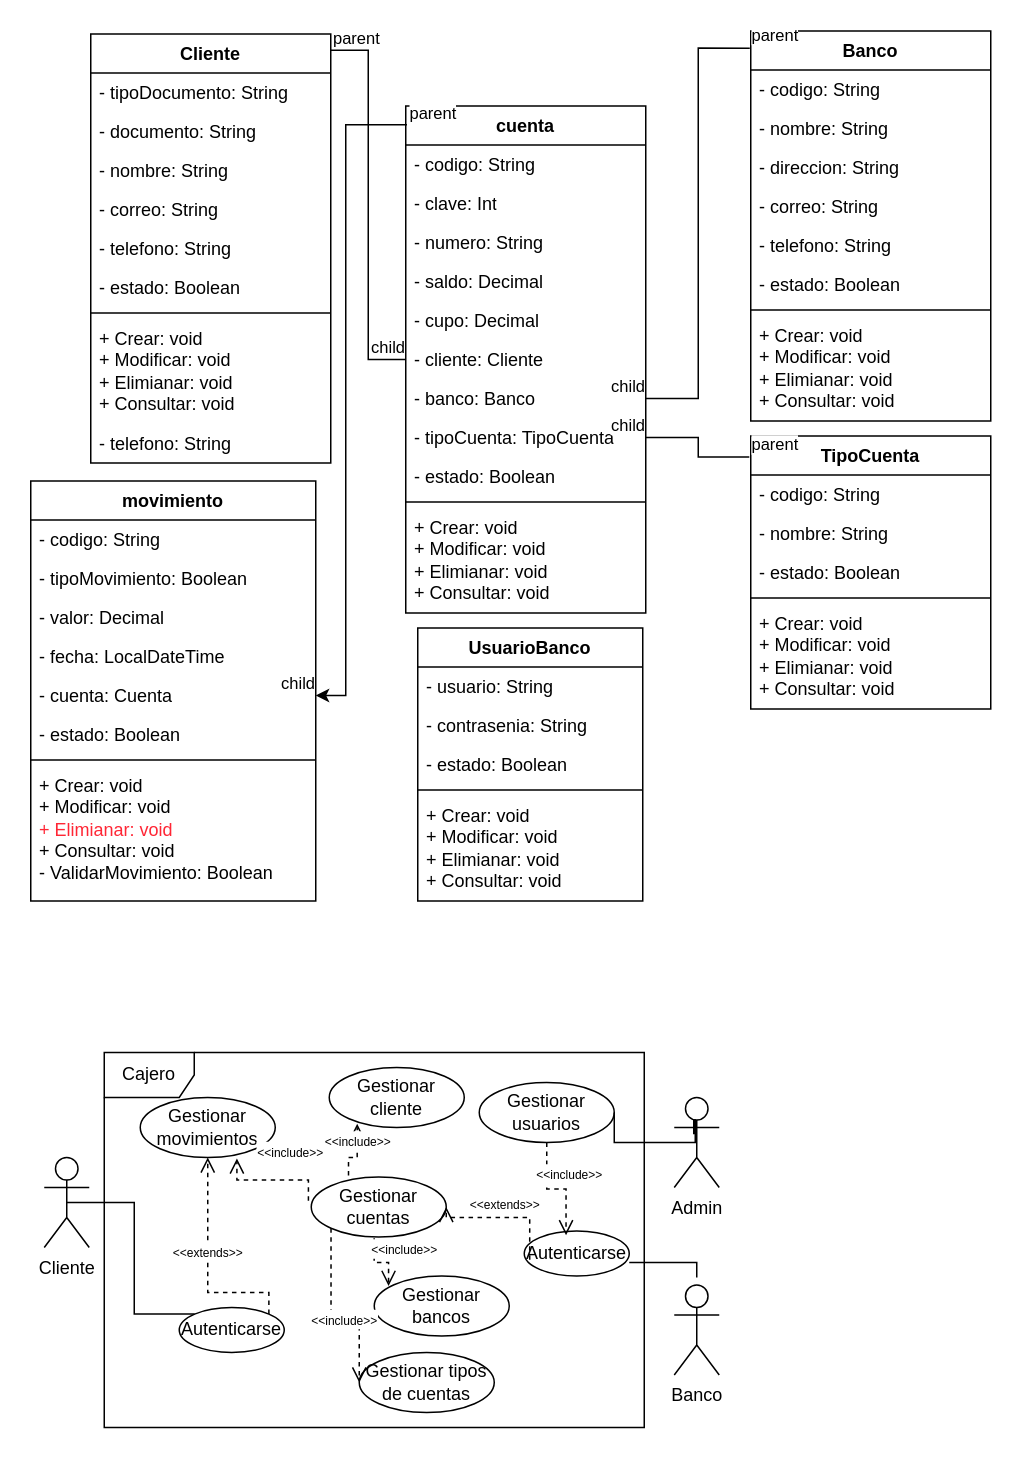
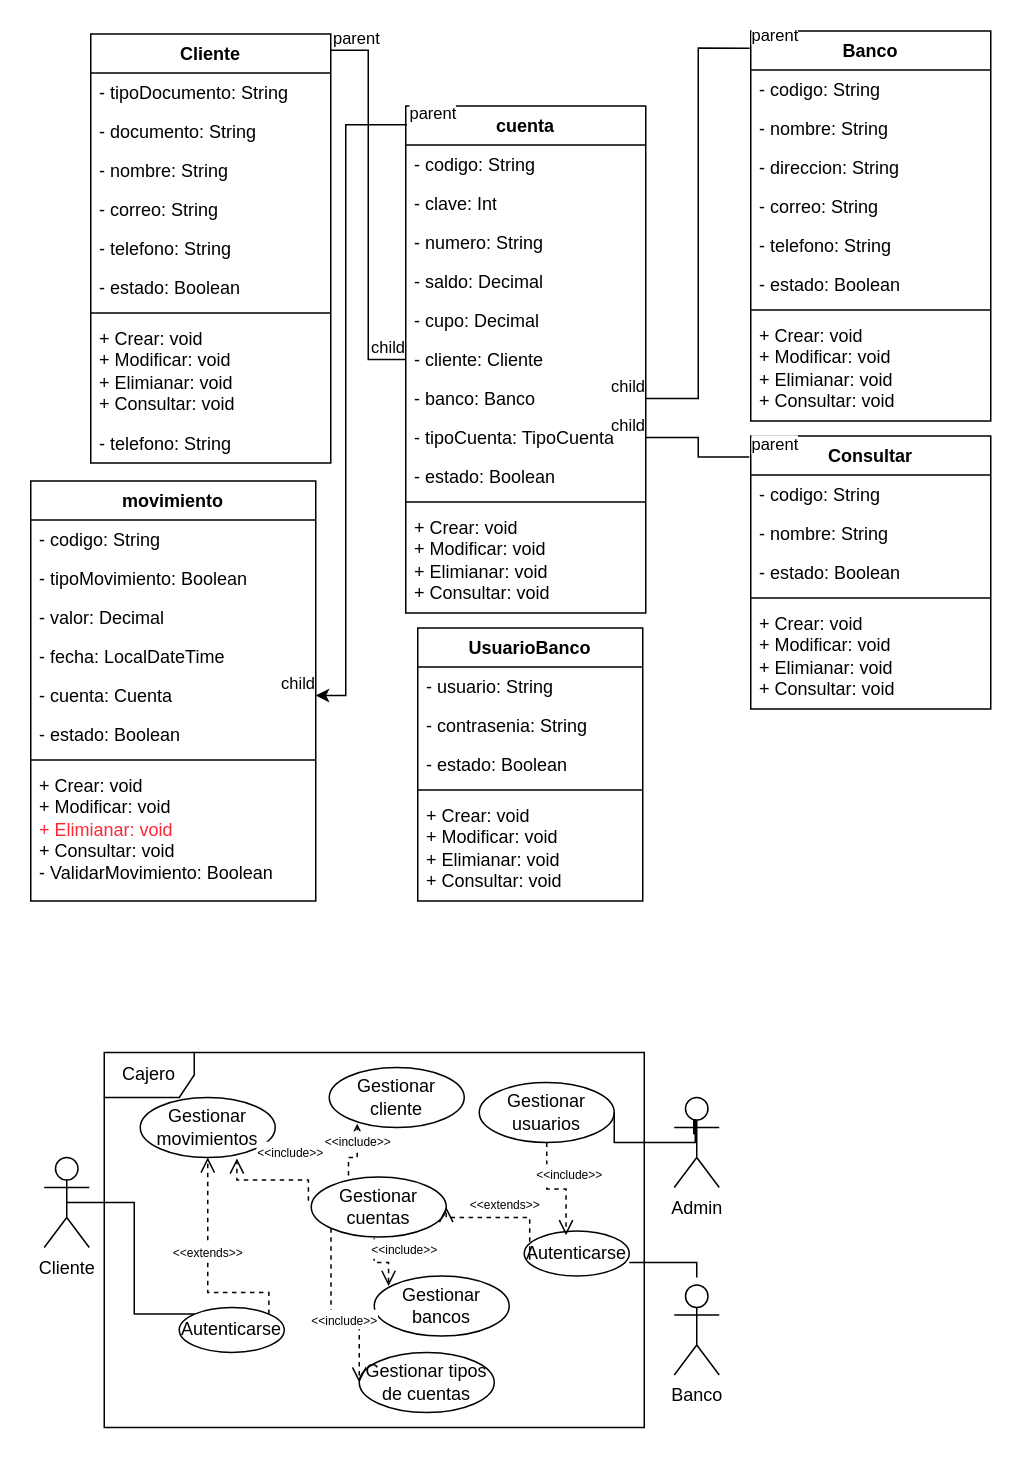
node "TipoCuenta": label "TipoCuenta" -> "Consultar"
